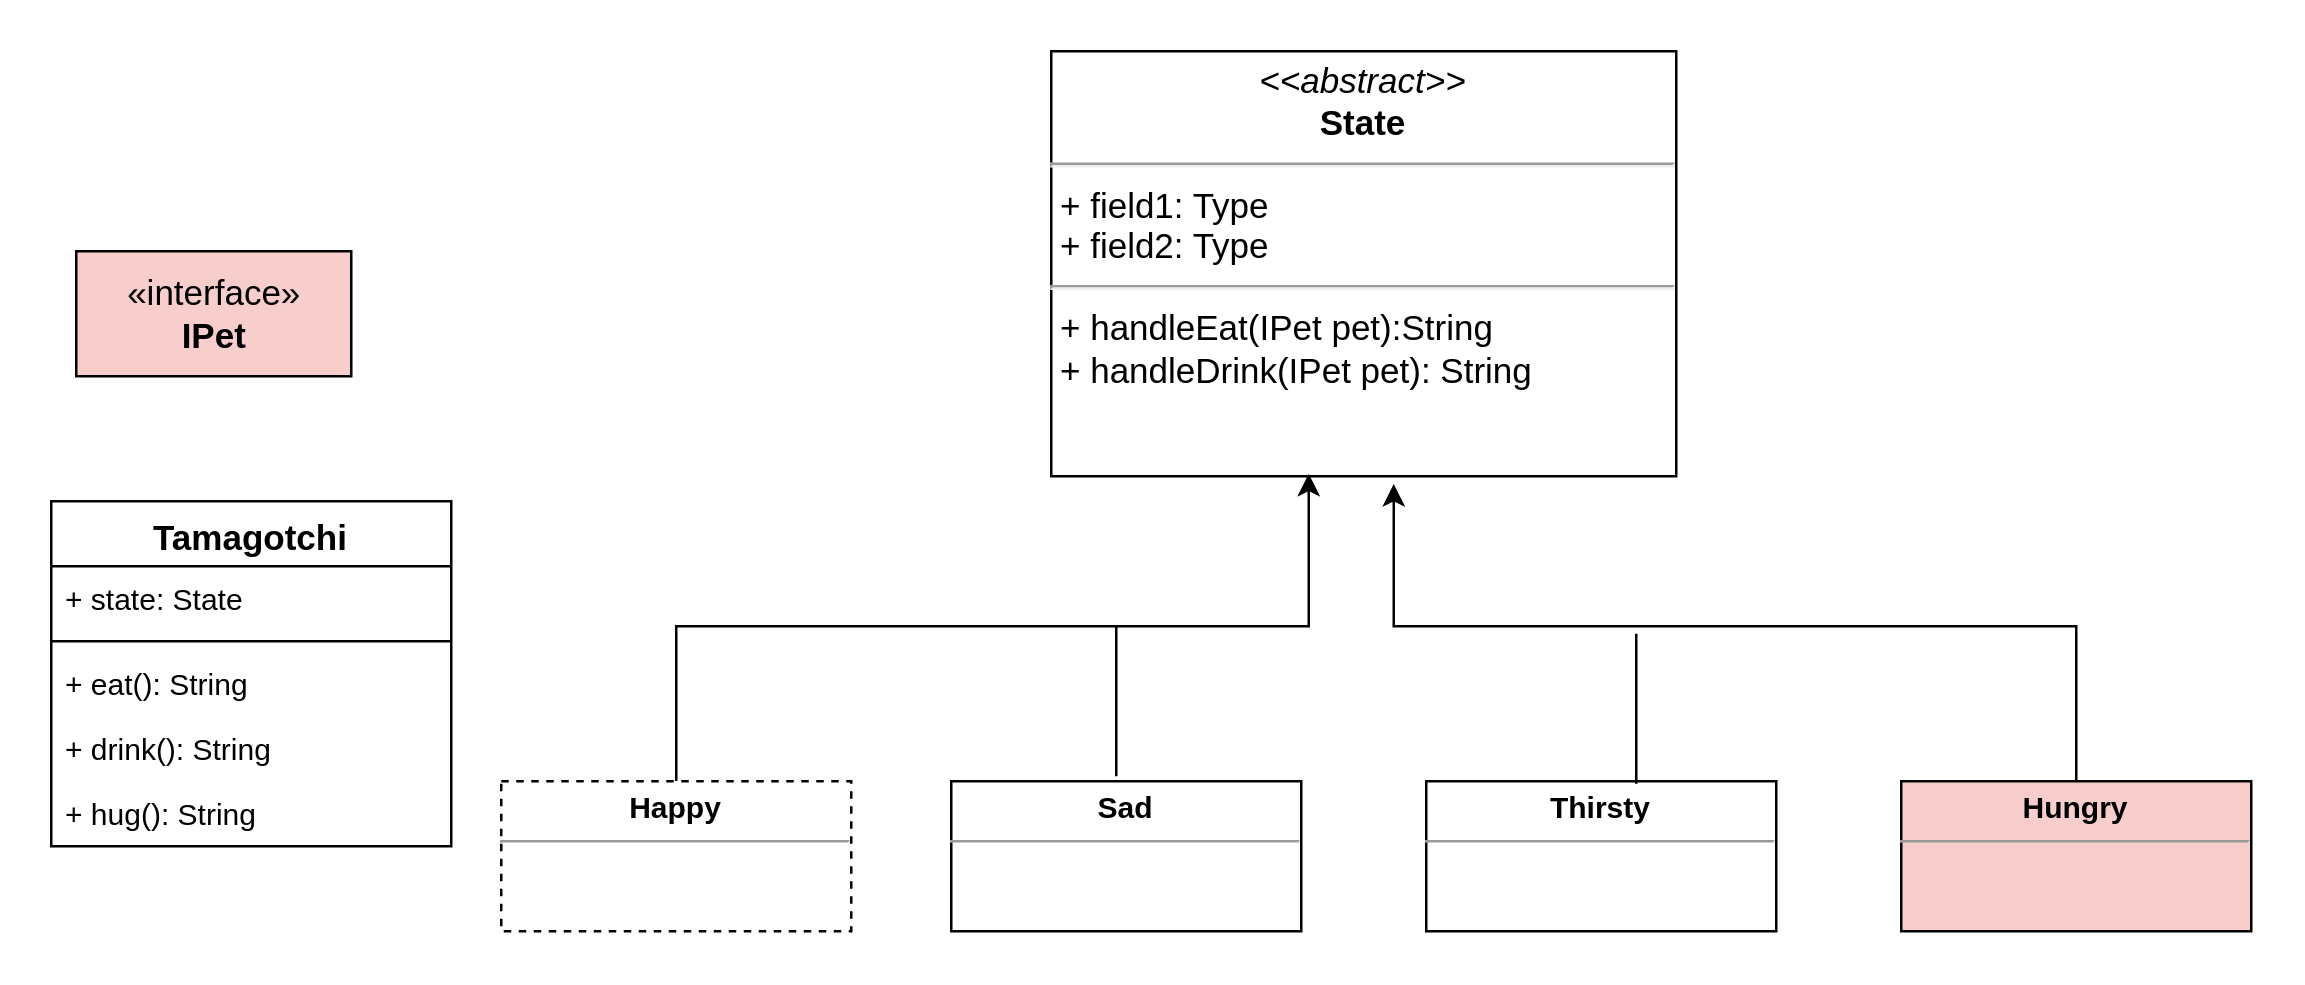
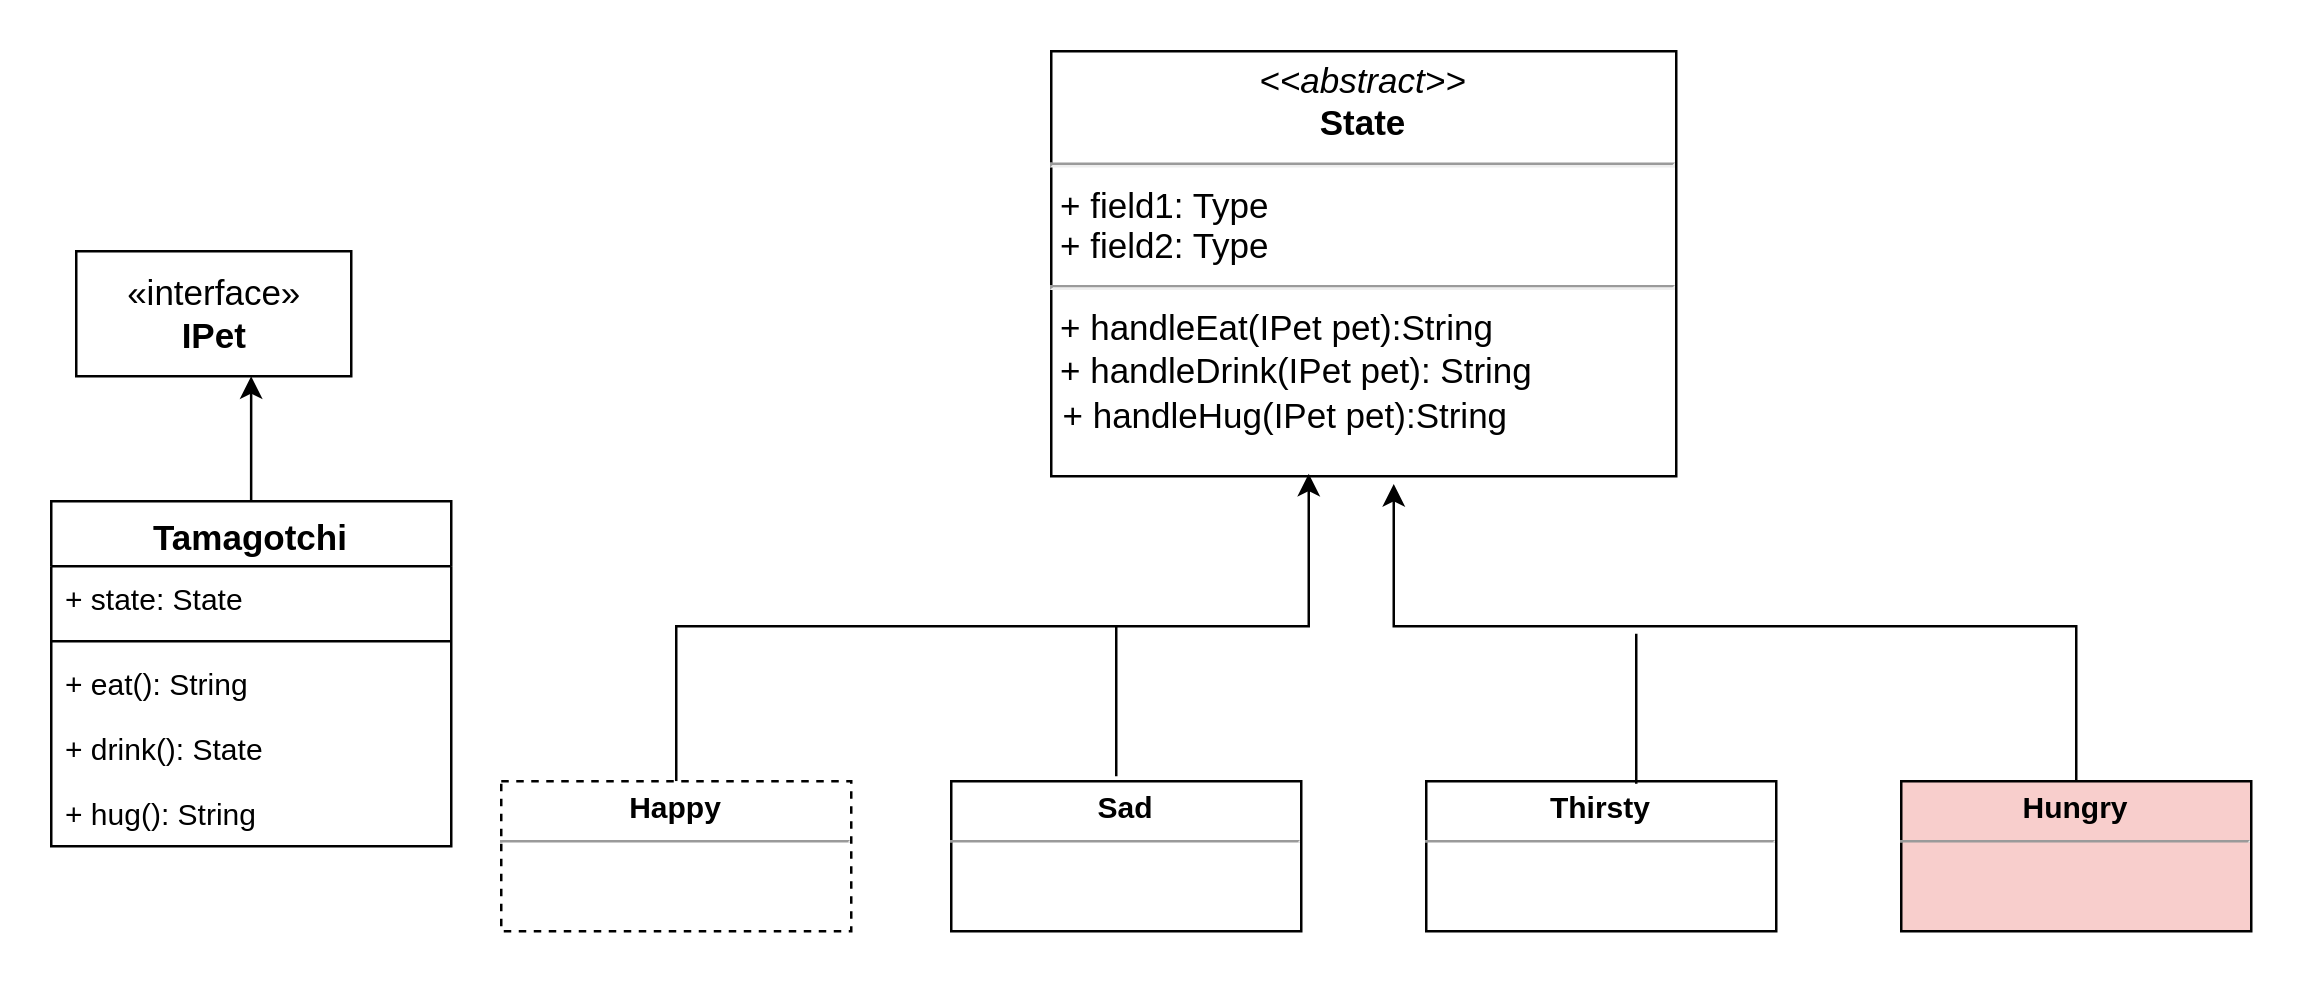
node "«interface»IPet": fillcolor #f8cecc -> #ffffff
node "+ handleHug(IPet pet):String": added
edge "Tamagotchi" -> "«interface»IPet": added
node "+ drink(): String": label "+ drink(): String" -> "+ drink(): State"
